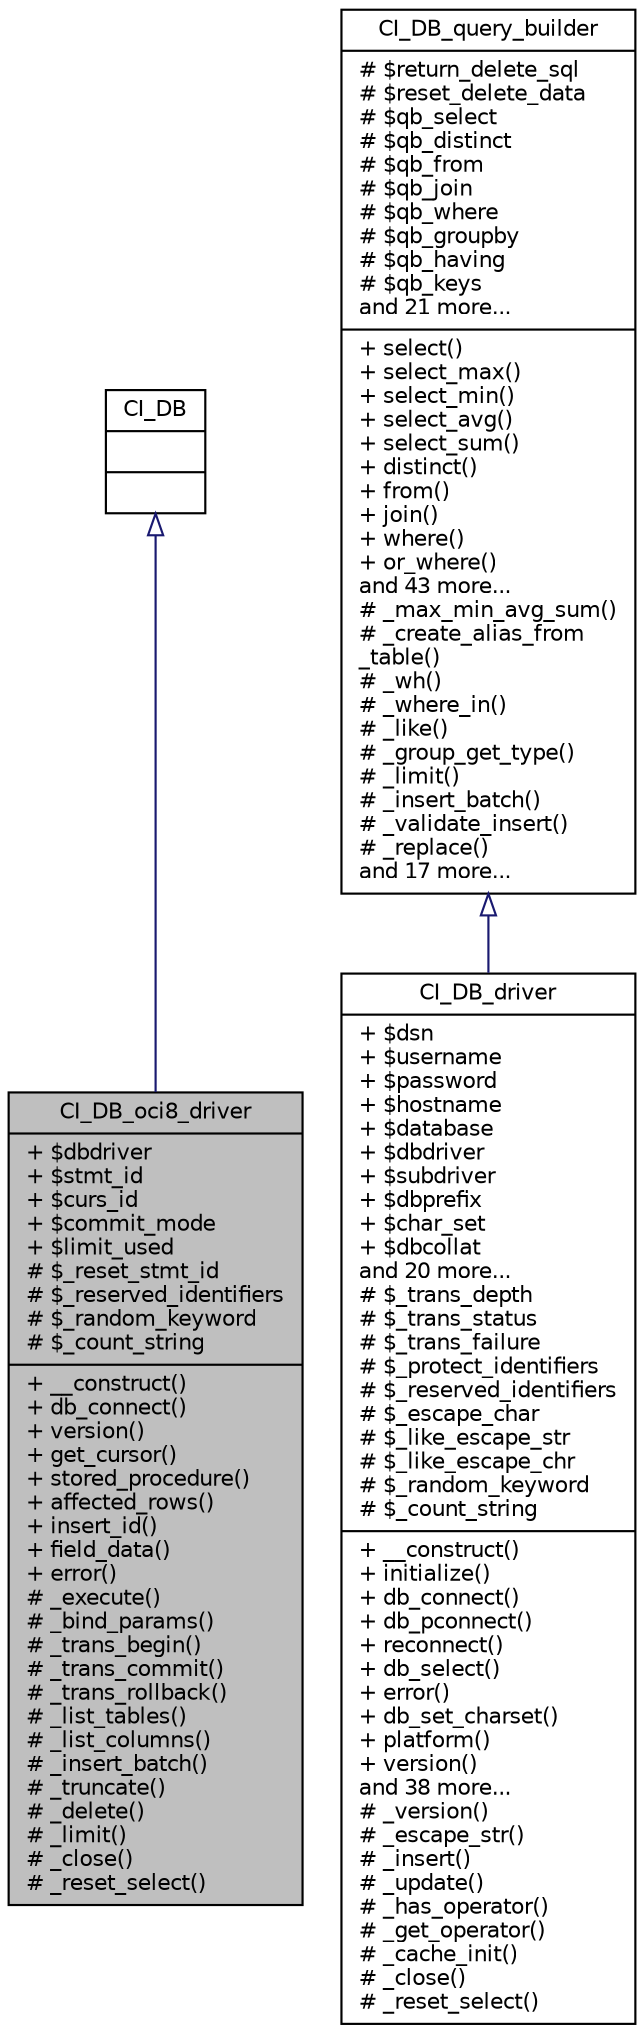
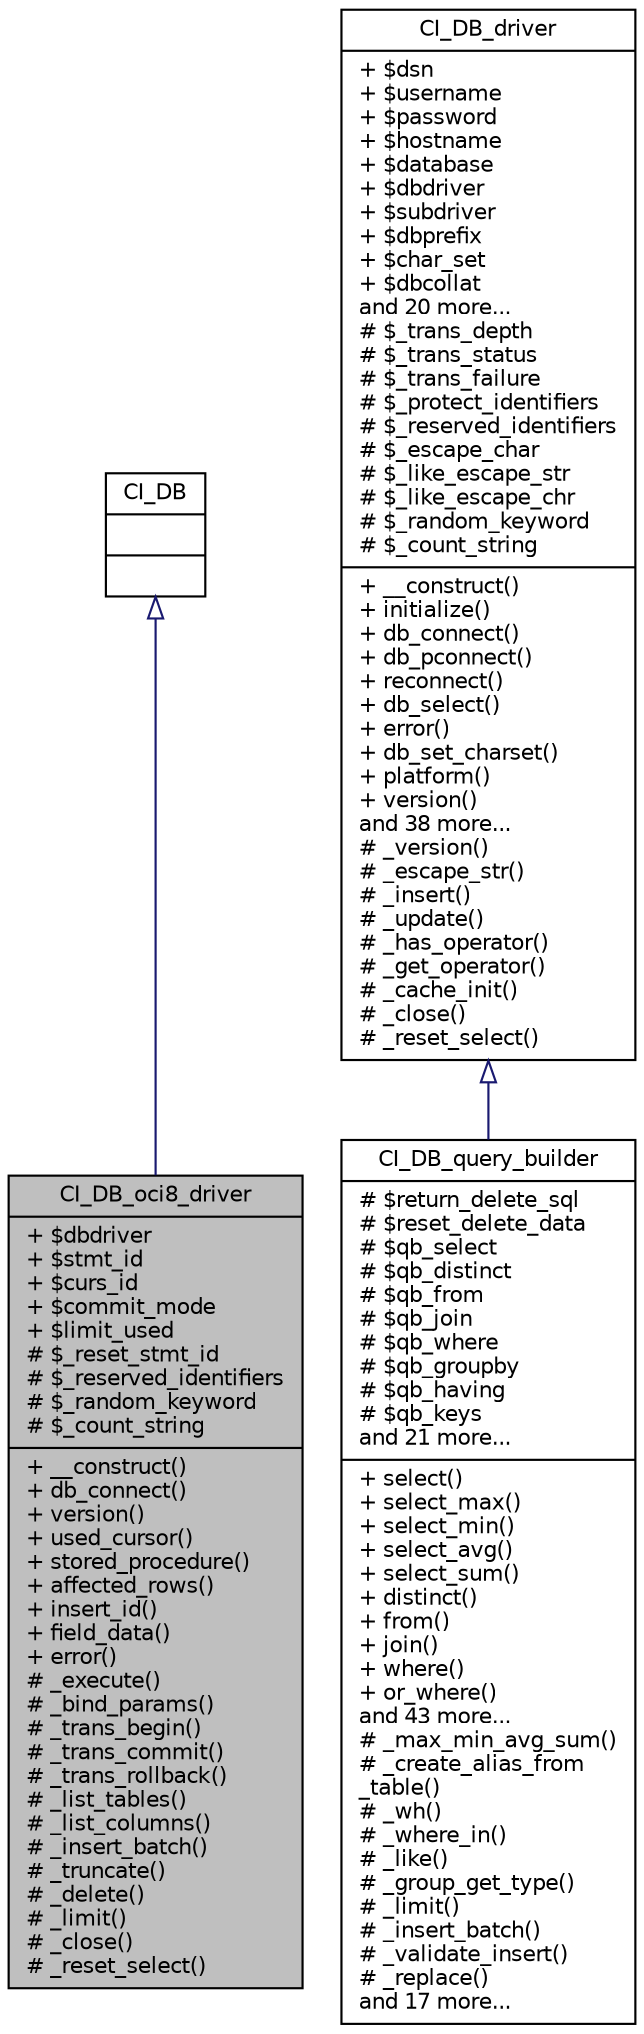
edge "CI_DB_driver" -> "CI_DB_query_builder": reversed
node "CI_DB_oci8_driver": text "+ get_cursor()" -> "+ used_cursor()"
